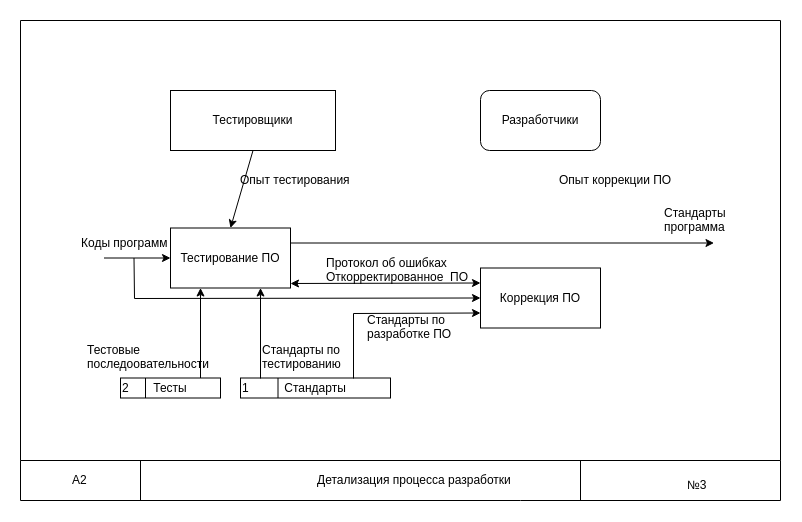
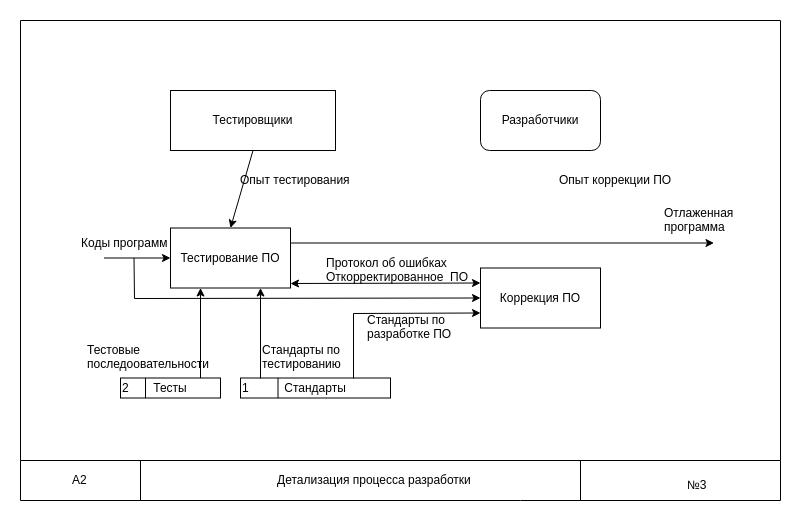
node "Стандарты программа": label "Стандарты программа" -> "Отлаженная программа"
node "Детализация процесса разработки": moved (411, 481) -> (371, 481)
